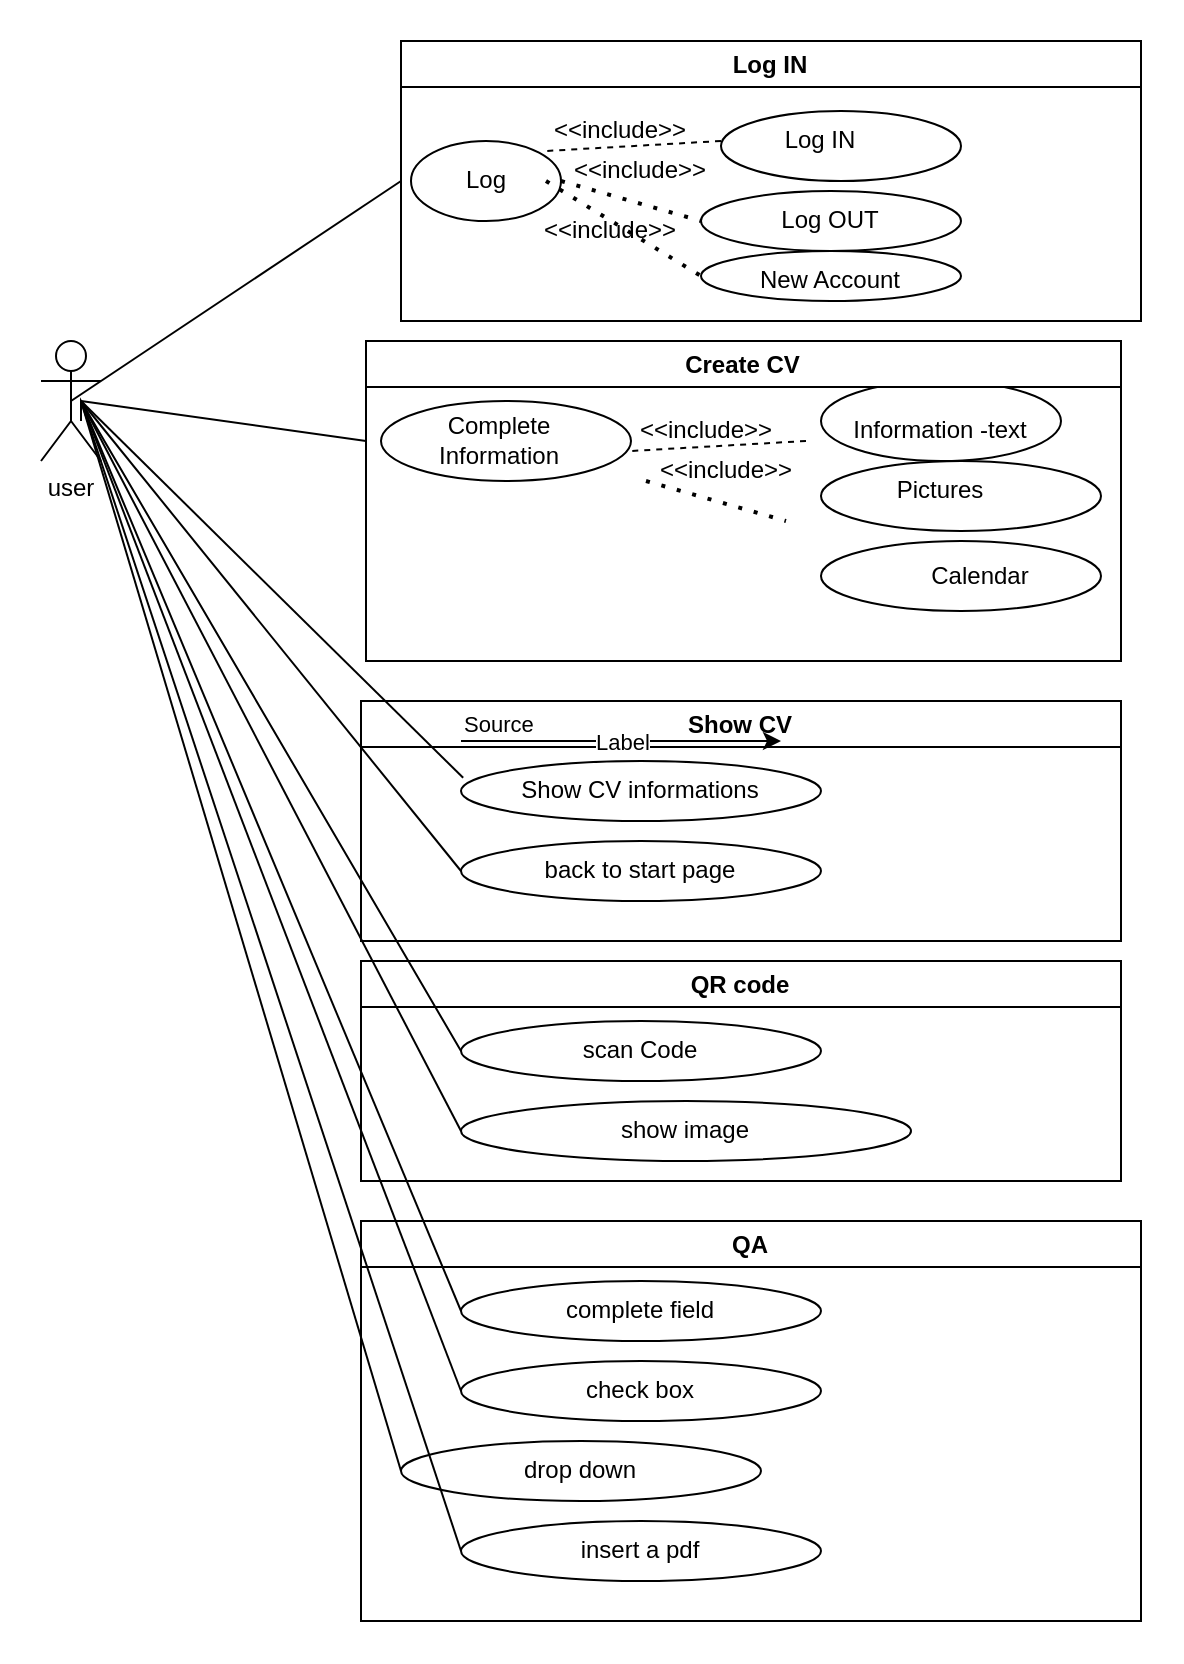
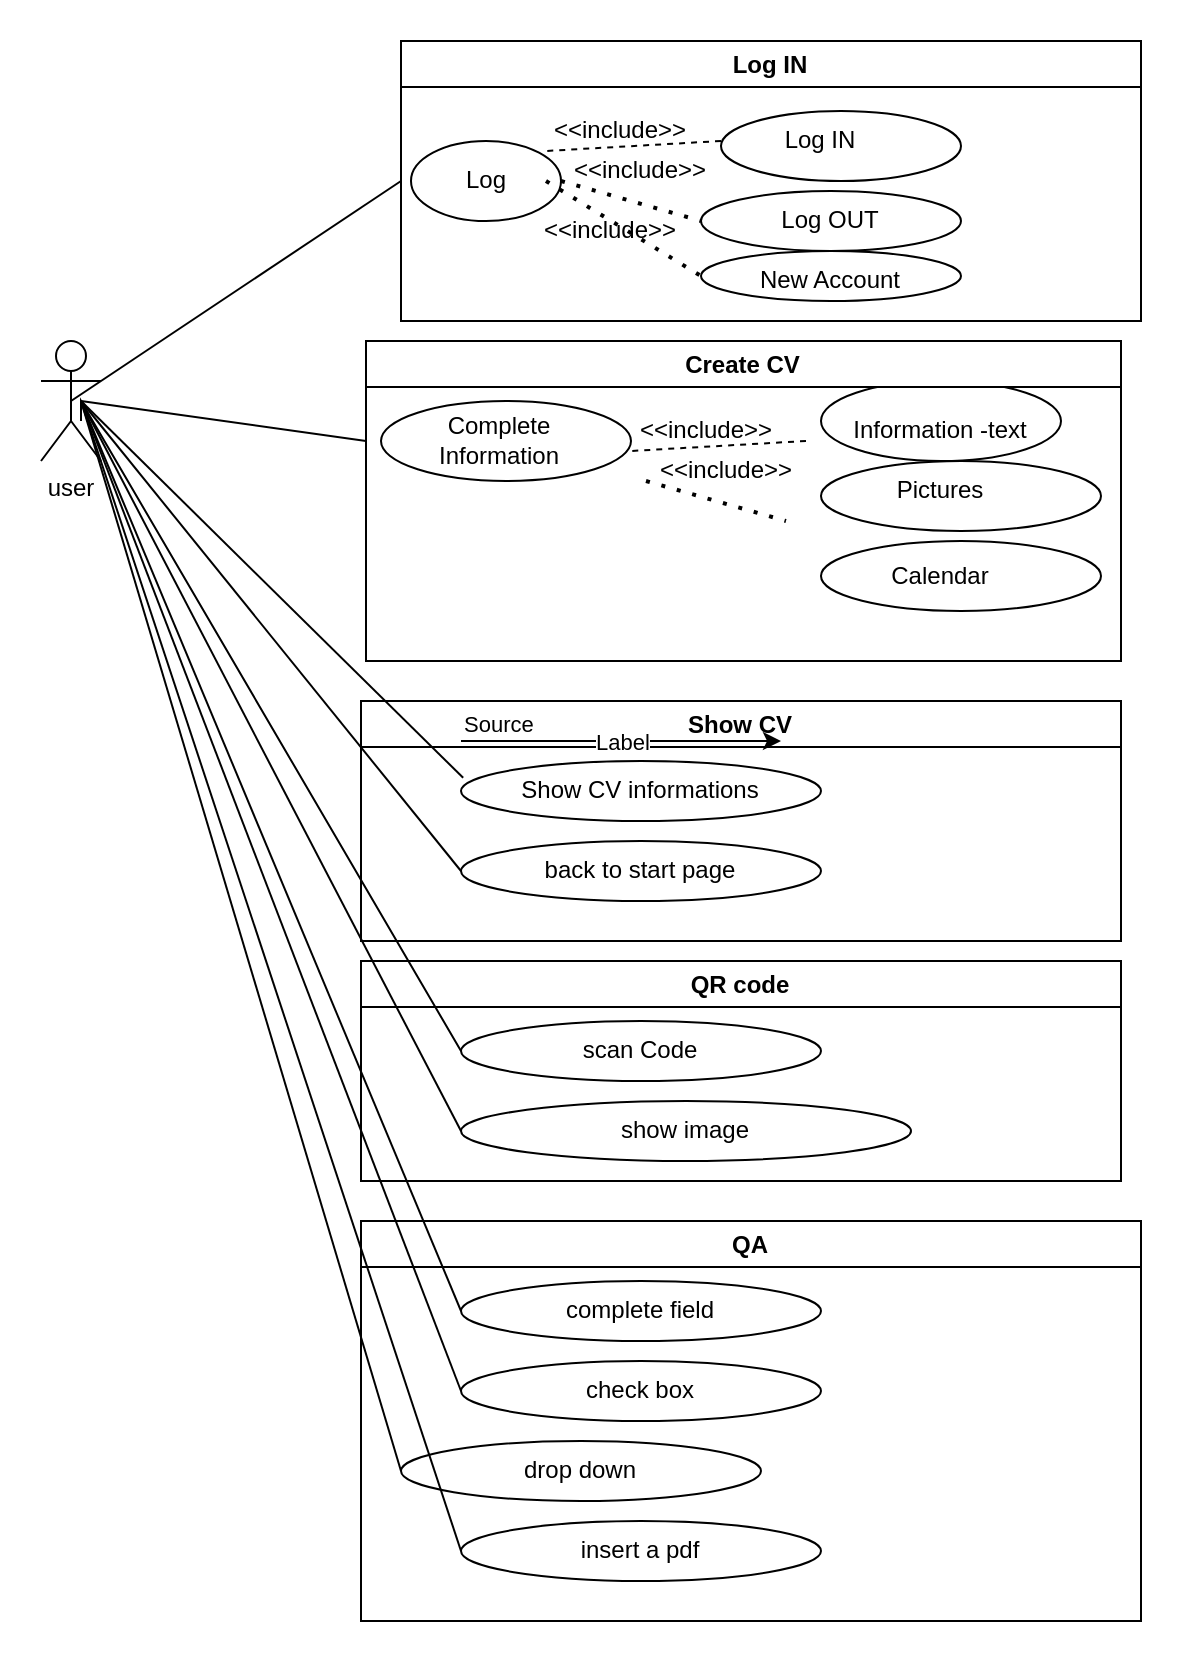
node "Calendar": moved (981, 576) -> (941, 576)
